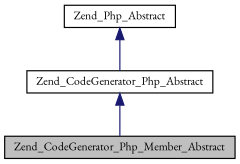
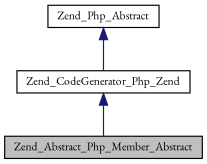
node "Zend_CodeGenerator_Php_Abstract": label "Zend_CodeGenerator_Php_Abstract" -> "Zend_CodeGenerator_Php_Zend"
node "Zend_CodeGenerator_Php_Member_Abstract": label "Zend_CodeGenerator_Php_Member_Abstract" -> "Zend_Abstract_Php_Member_Abstract"
